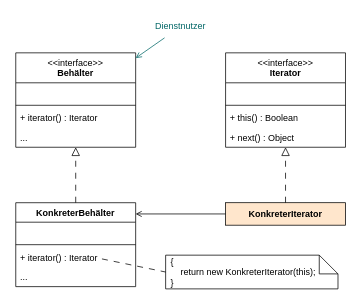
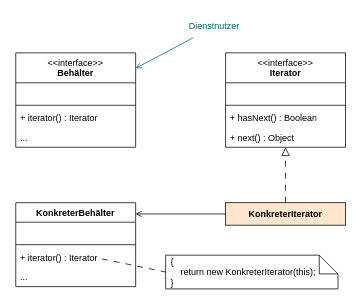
node "Dienstnutzer": moved (180, 27) -> (214, 27)
node "+ this() : Boolean": label "+ this() : Boolean" -> "+ hasNext() : Boolean"
edge "KonkreterBehälter" -> "<<interface>> Behälter": removed
